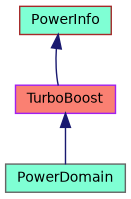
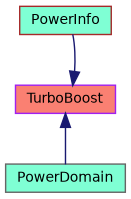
edge "TurboBoost" -> "PowerInfo": reversed
